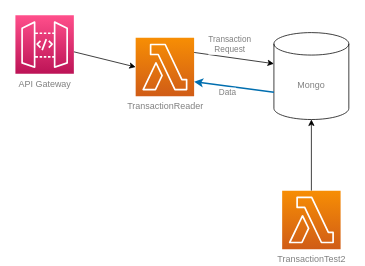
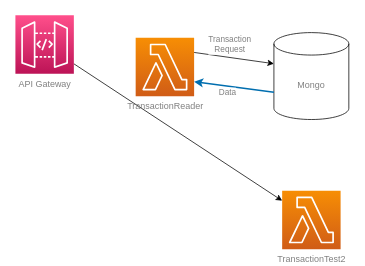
edge "API Gateway" -> "TransactionReader": now "API Gateway" -> "TransactionTest2"
edge "TransactionTest2" -> "Mongo": removed
